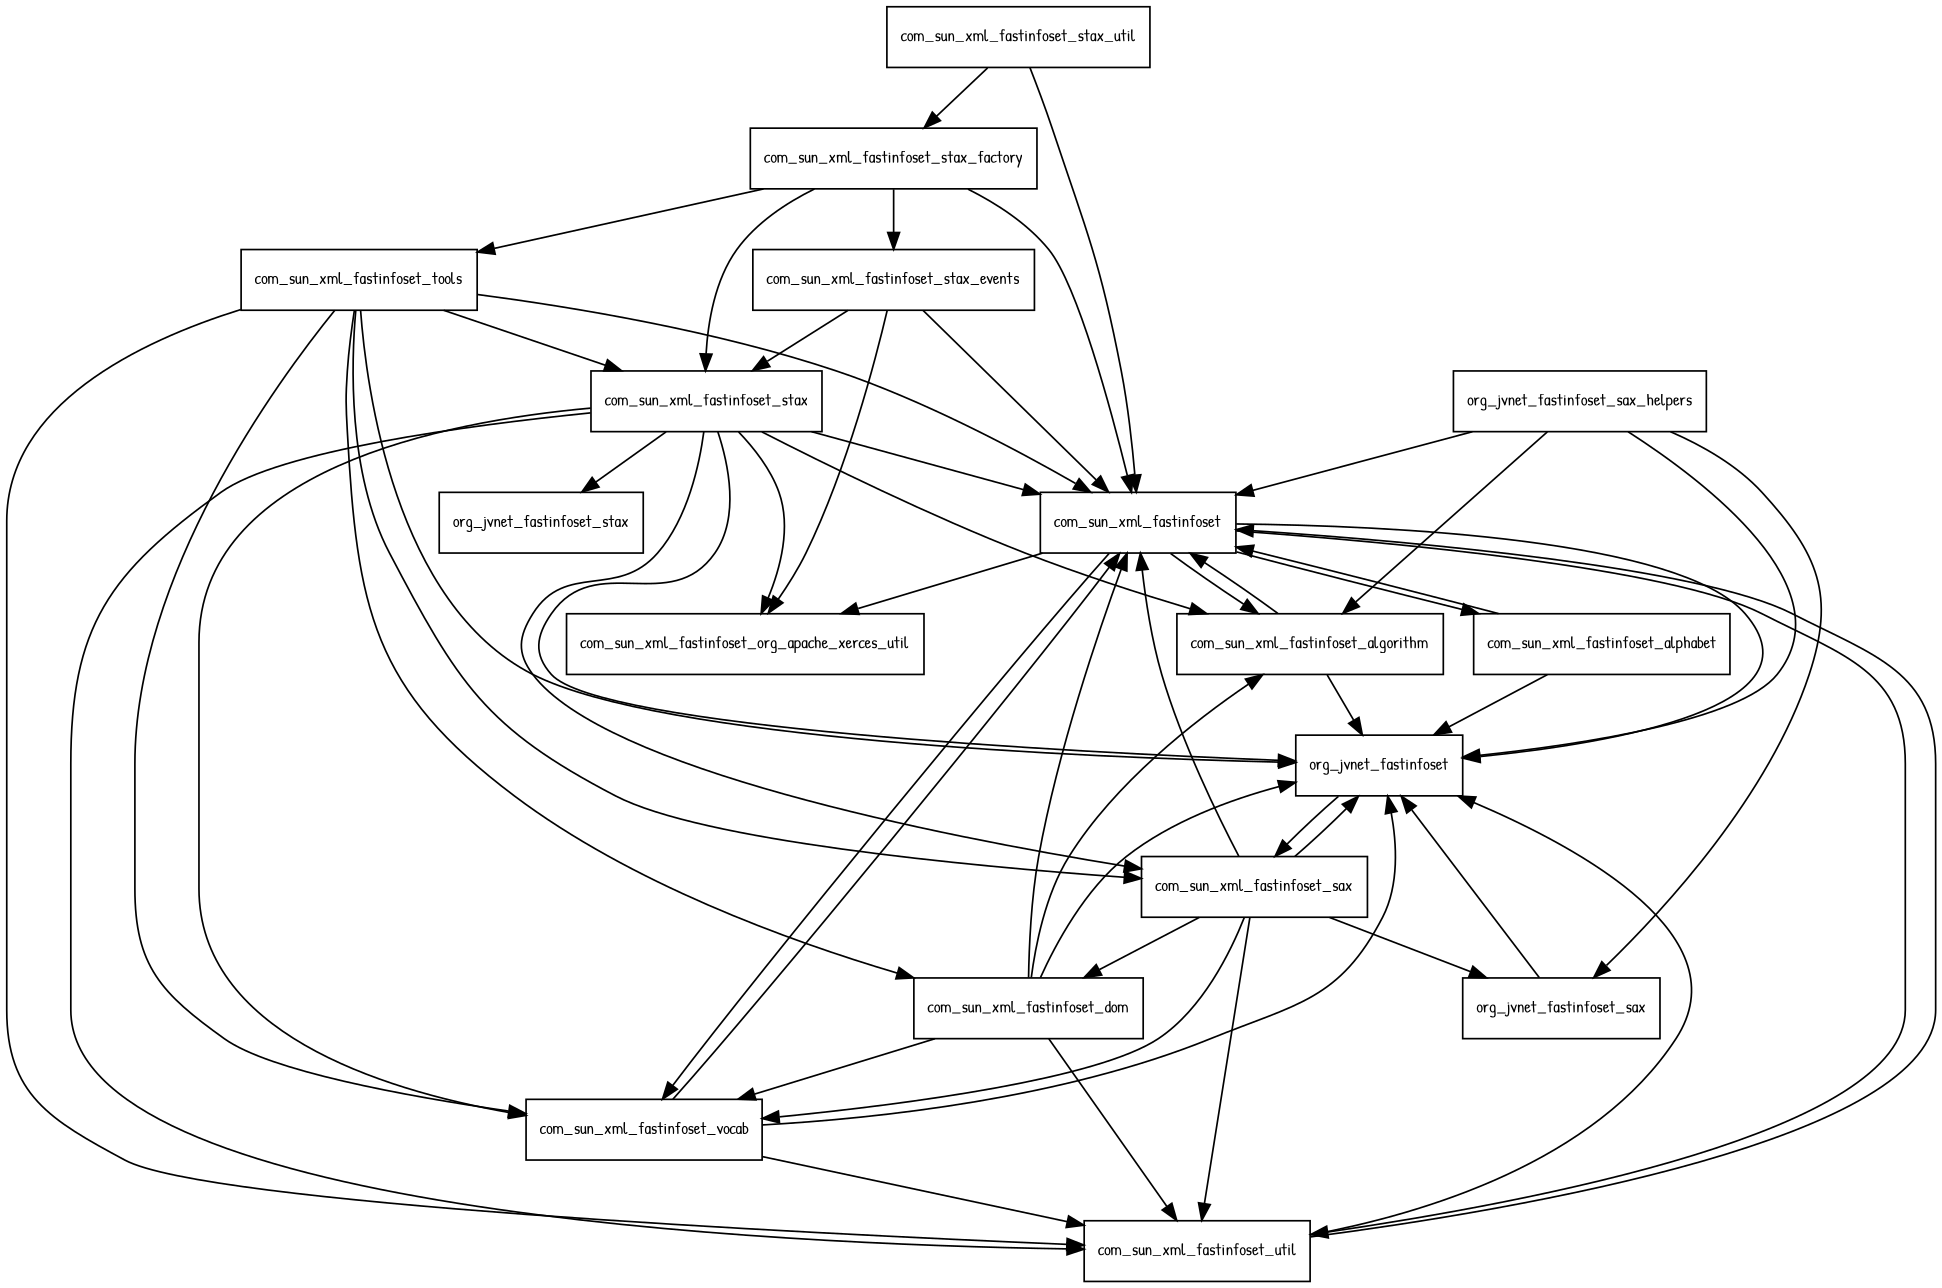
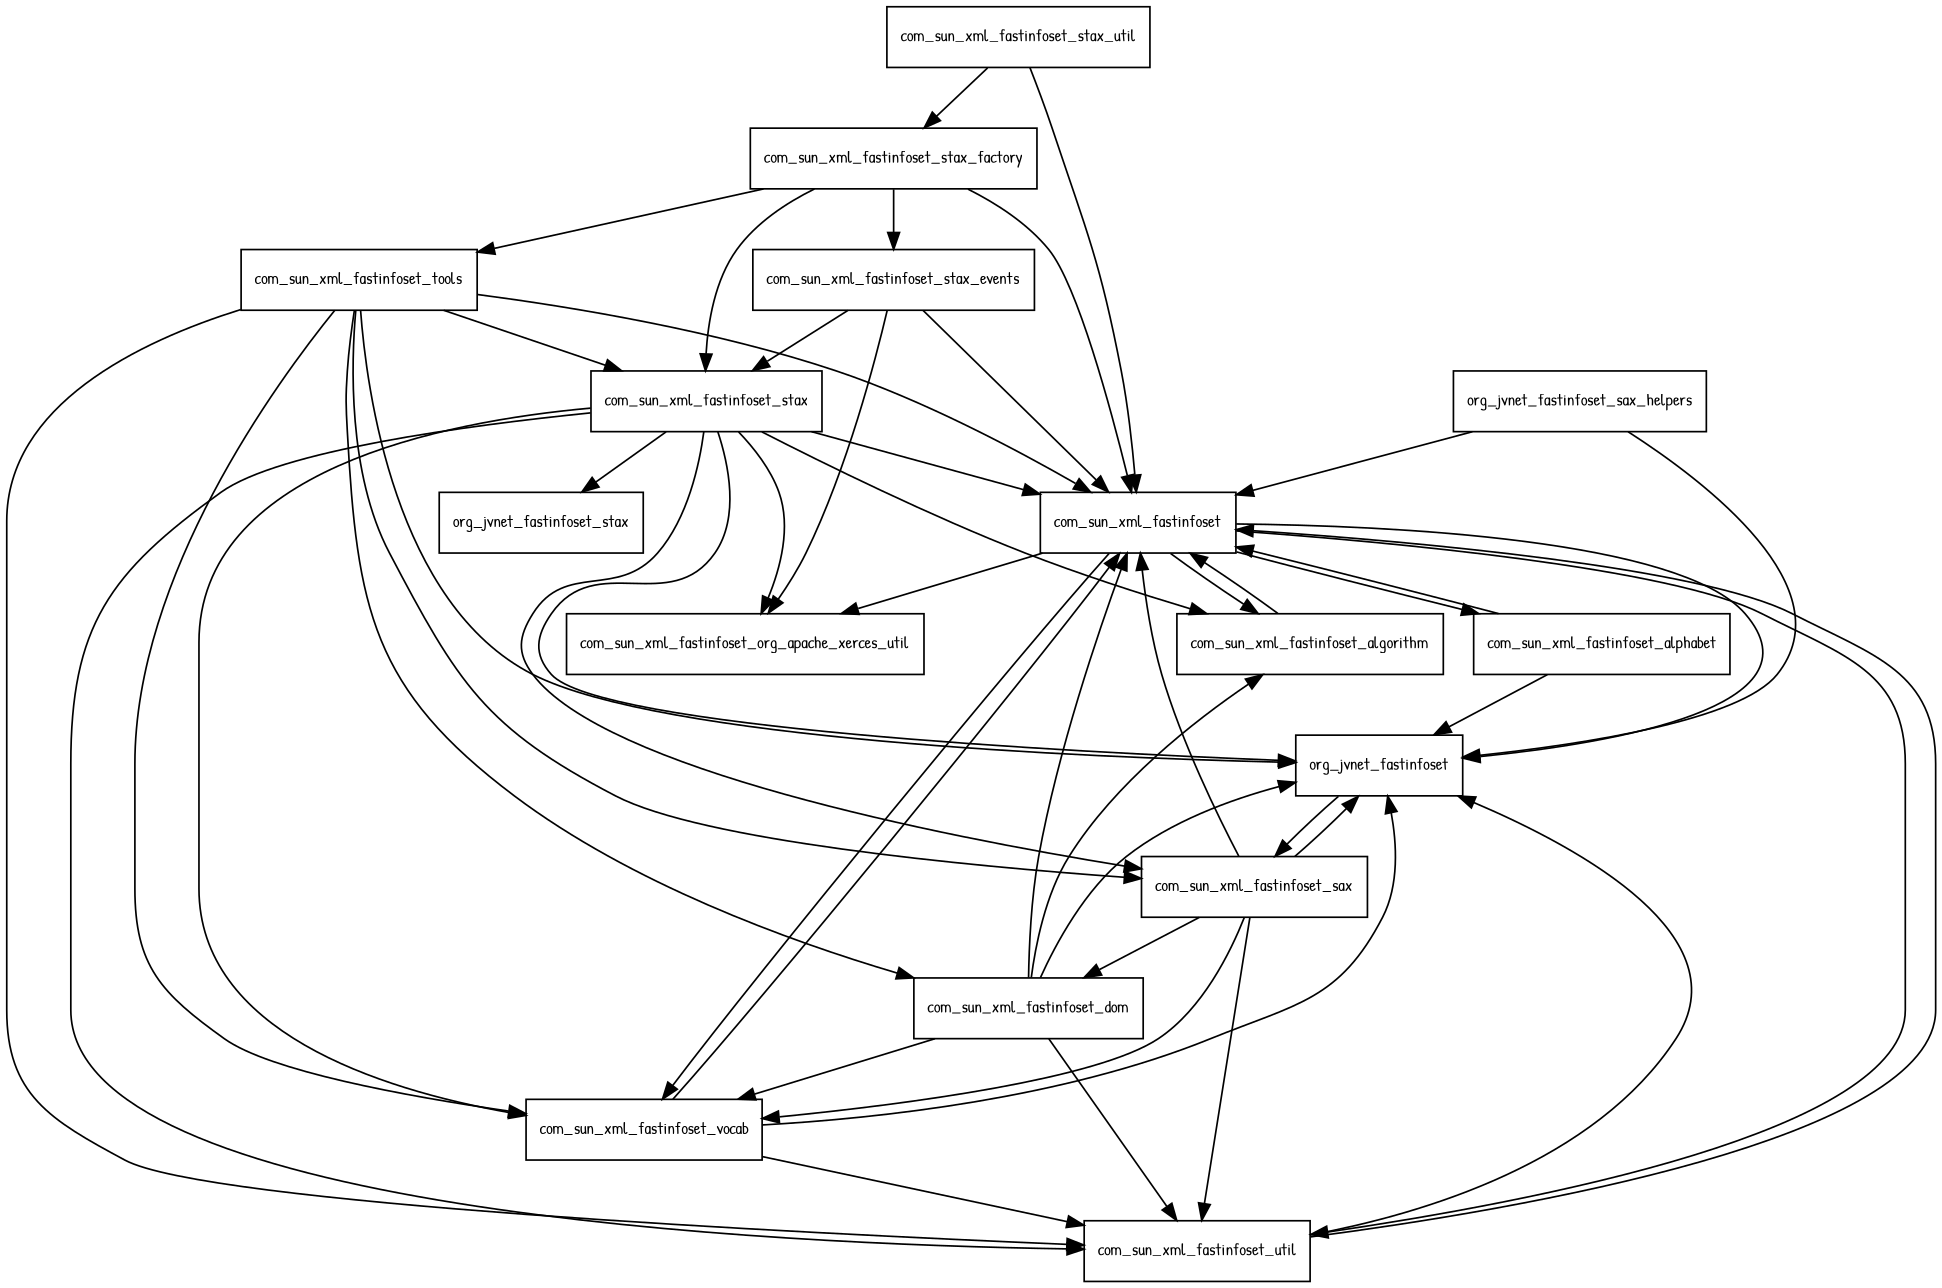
edge "org_jvnet_fastinfoset_sax_helpers" -> "com_sun_xml_fastinfoset_algorithm": removed
edge "com_sun_xml_fastinfoset_algorithm" -> "org_jvnet_fastinfoset": removed
node "org_jvnet_fastinfoset_sax": removed
